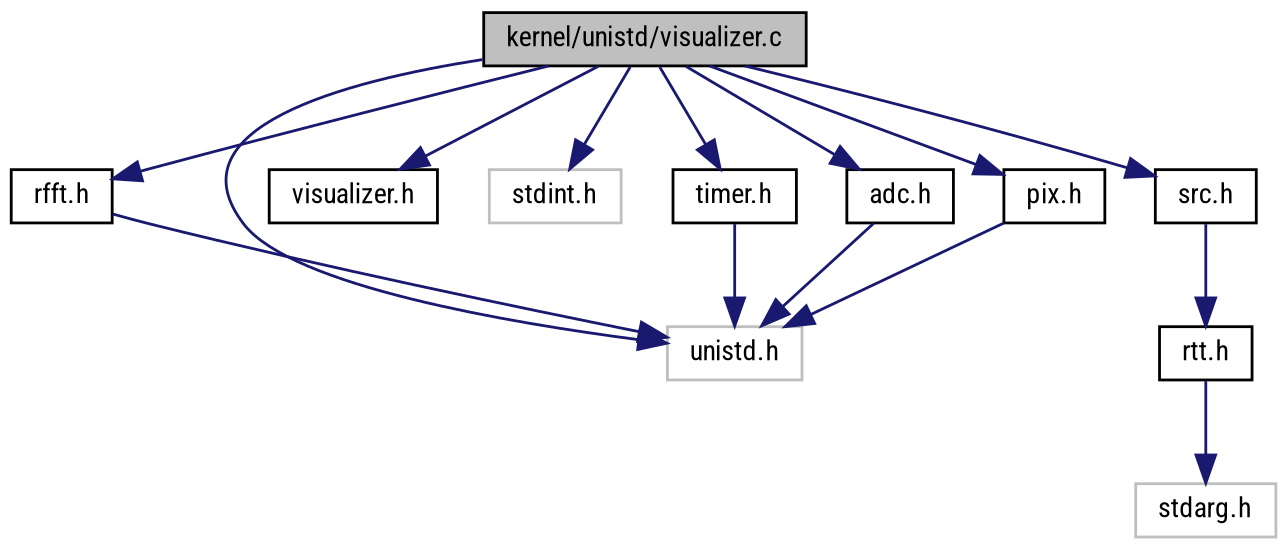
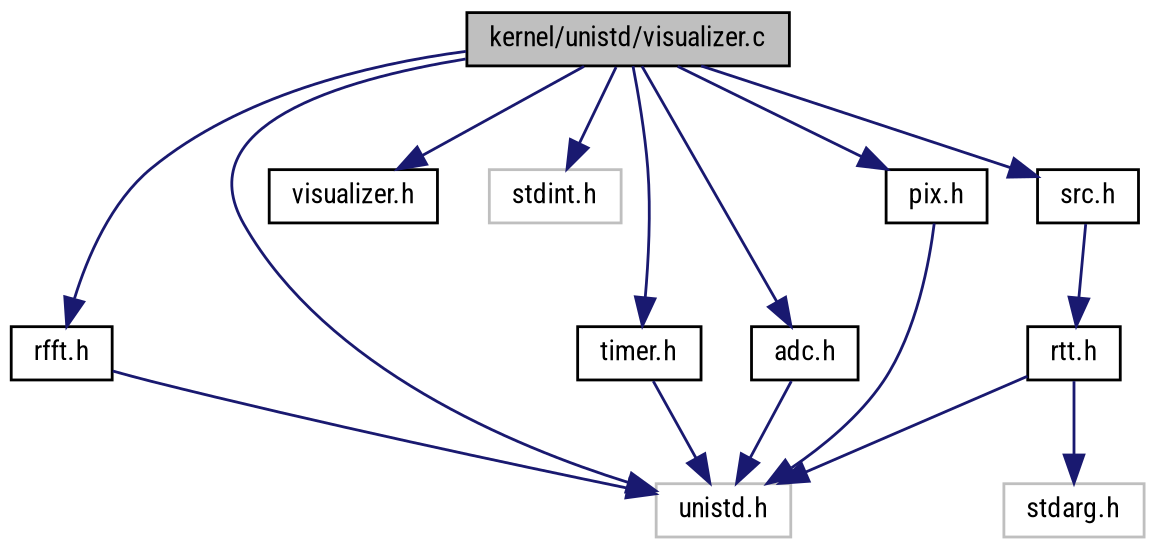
edge "rtt.h" -> "unistd.h": added
